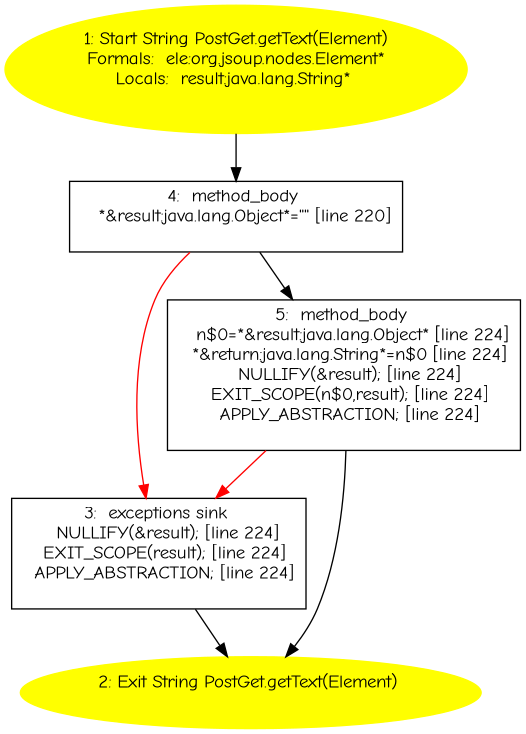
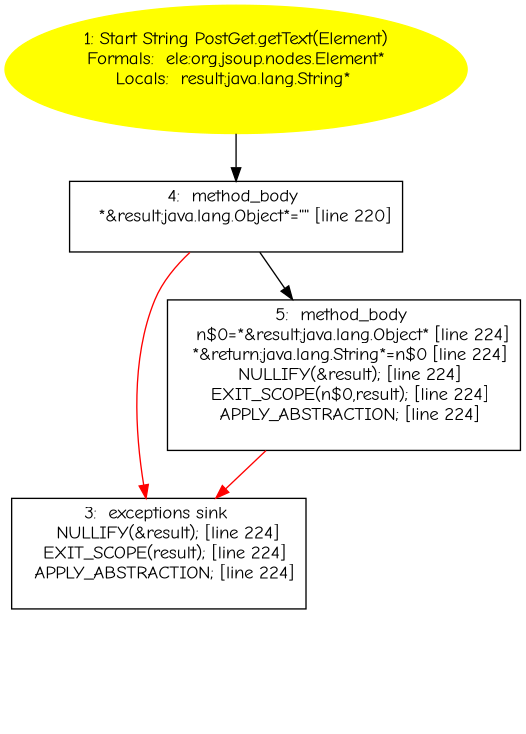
node "2: Exit String PostGet.getText(Element)": removed
